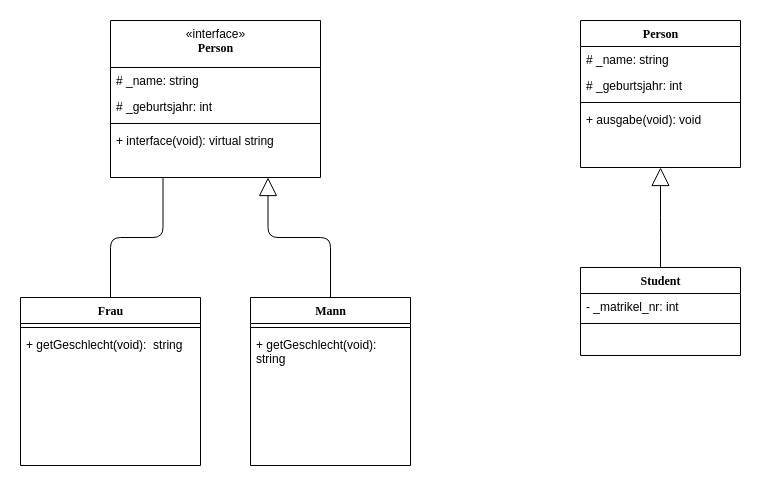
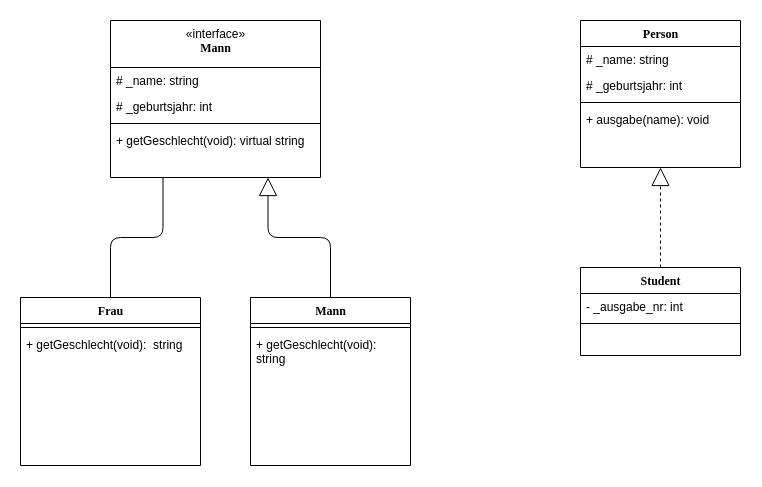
node "«interface» Person": label "«interface» Person" -> "«interface» Mann"
node "+ ausgabe(void): void": label "+ ausgabe(void): void" -> "+ ausgabe(name): void"
node "+ interface(void): virtual string": label "+ interface(void): virtual string" -> "+ getGeschlecht(void): virtual string"
edge "Student" -> "Person": style solid -> dashed
node "- _matrikel_nr: int": label "- _matrikel_nr: int" -> "- _ausgabe_nr: int"
